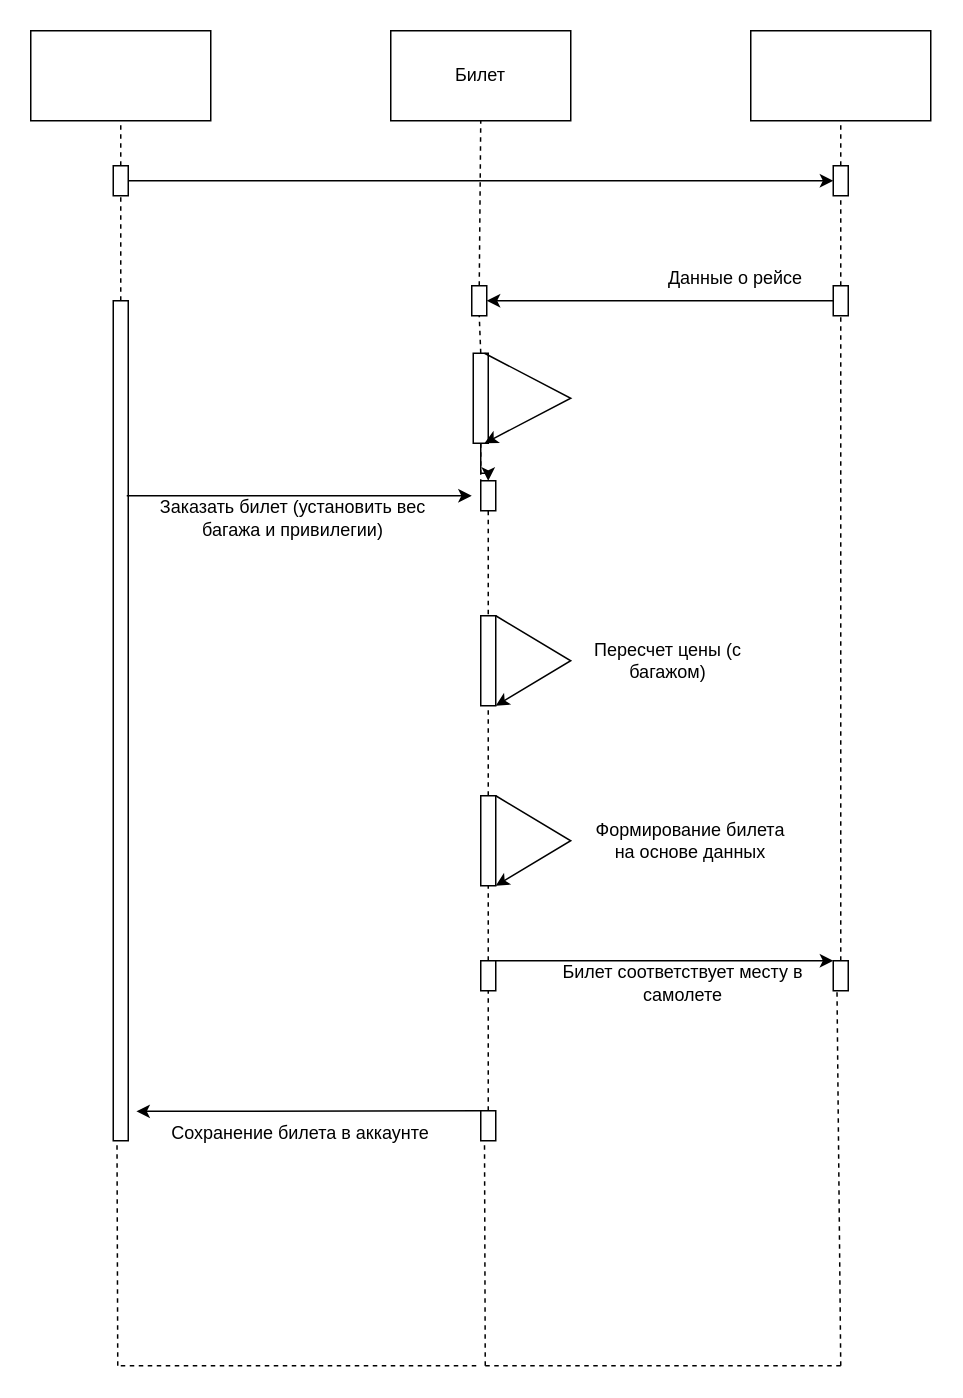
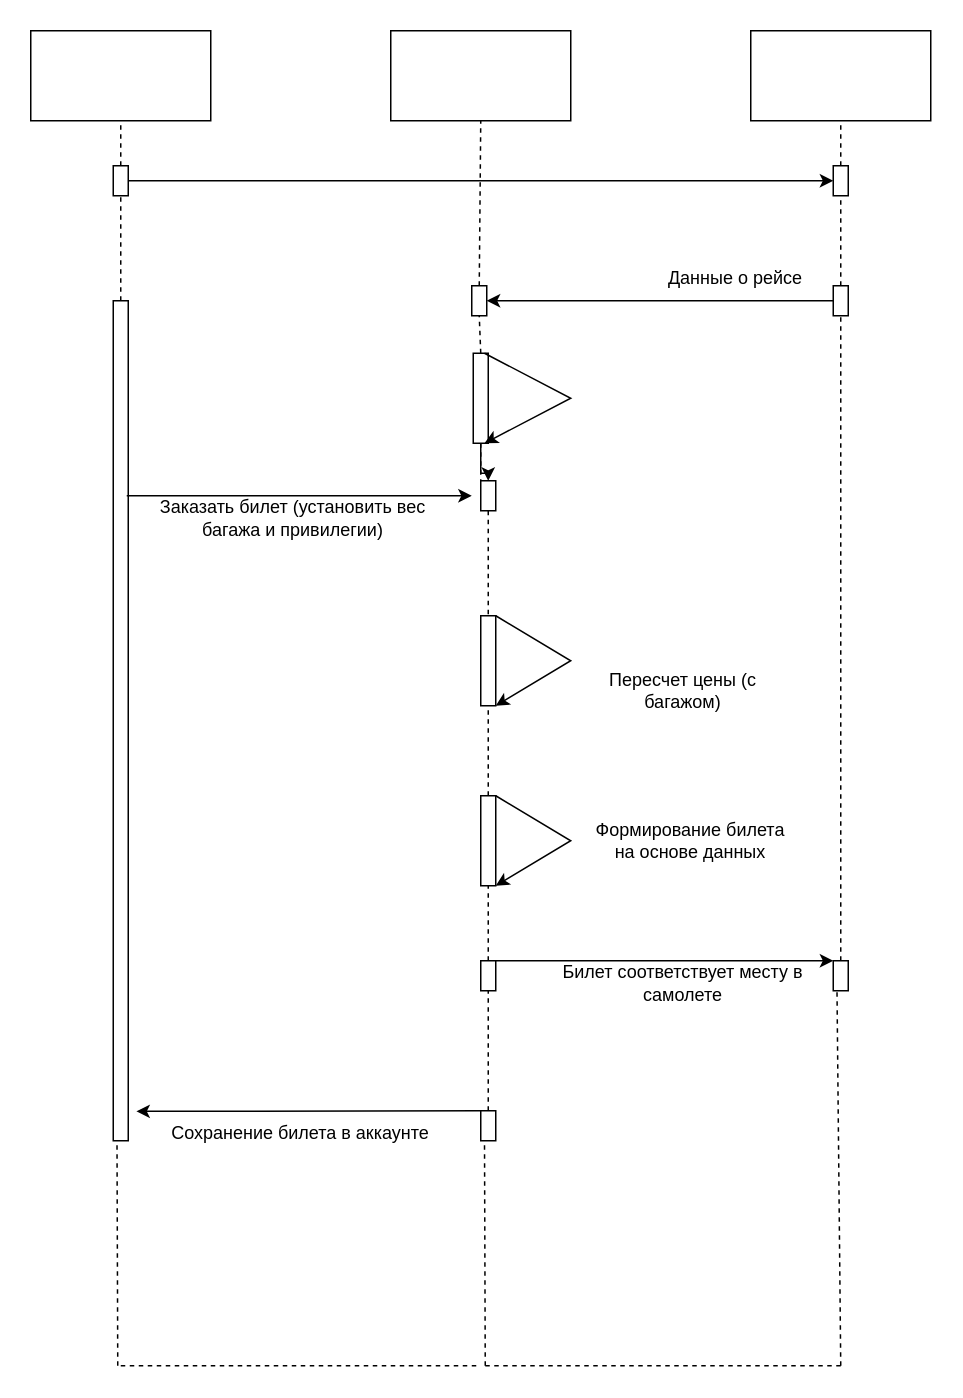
node "Билет": removed
node "Пересчет цены (с багажом)": moved (668, 661) -> (683, 691)
